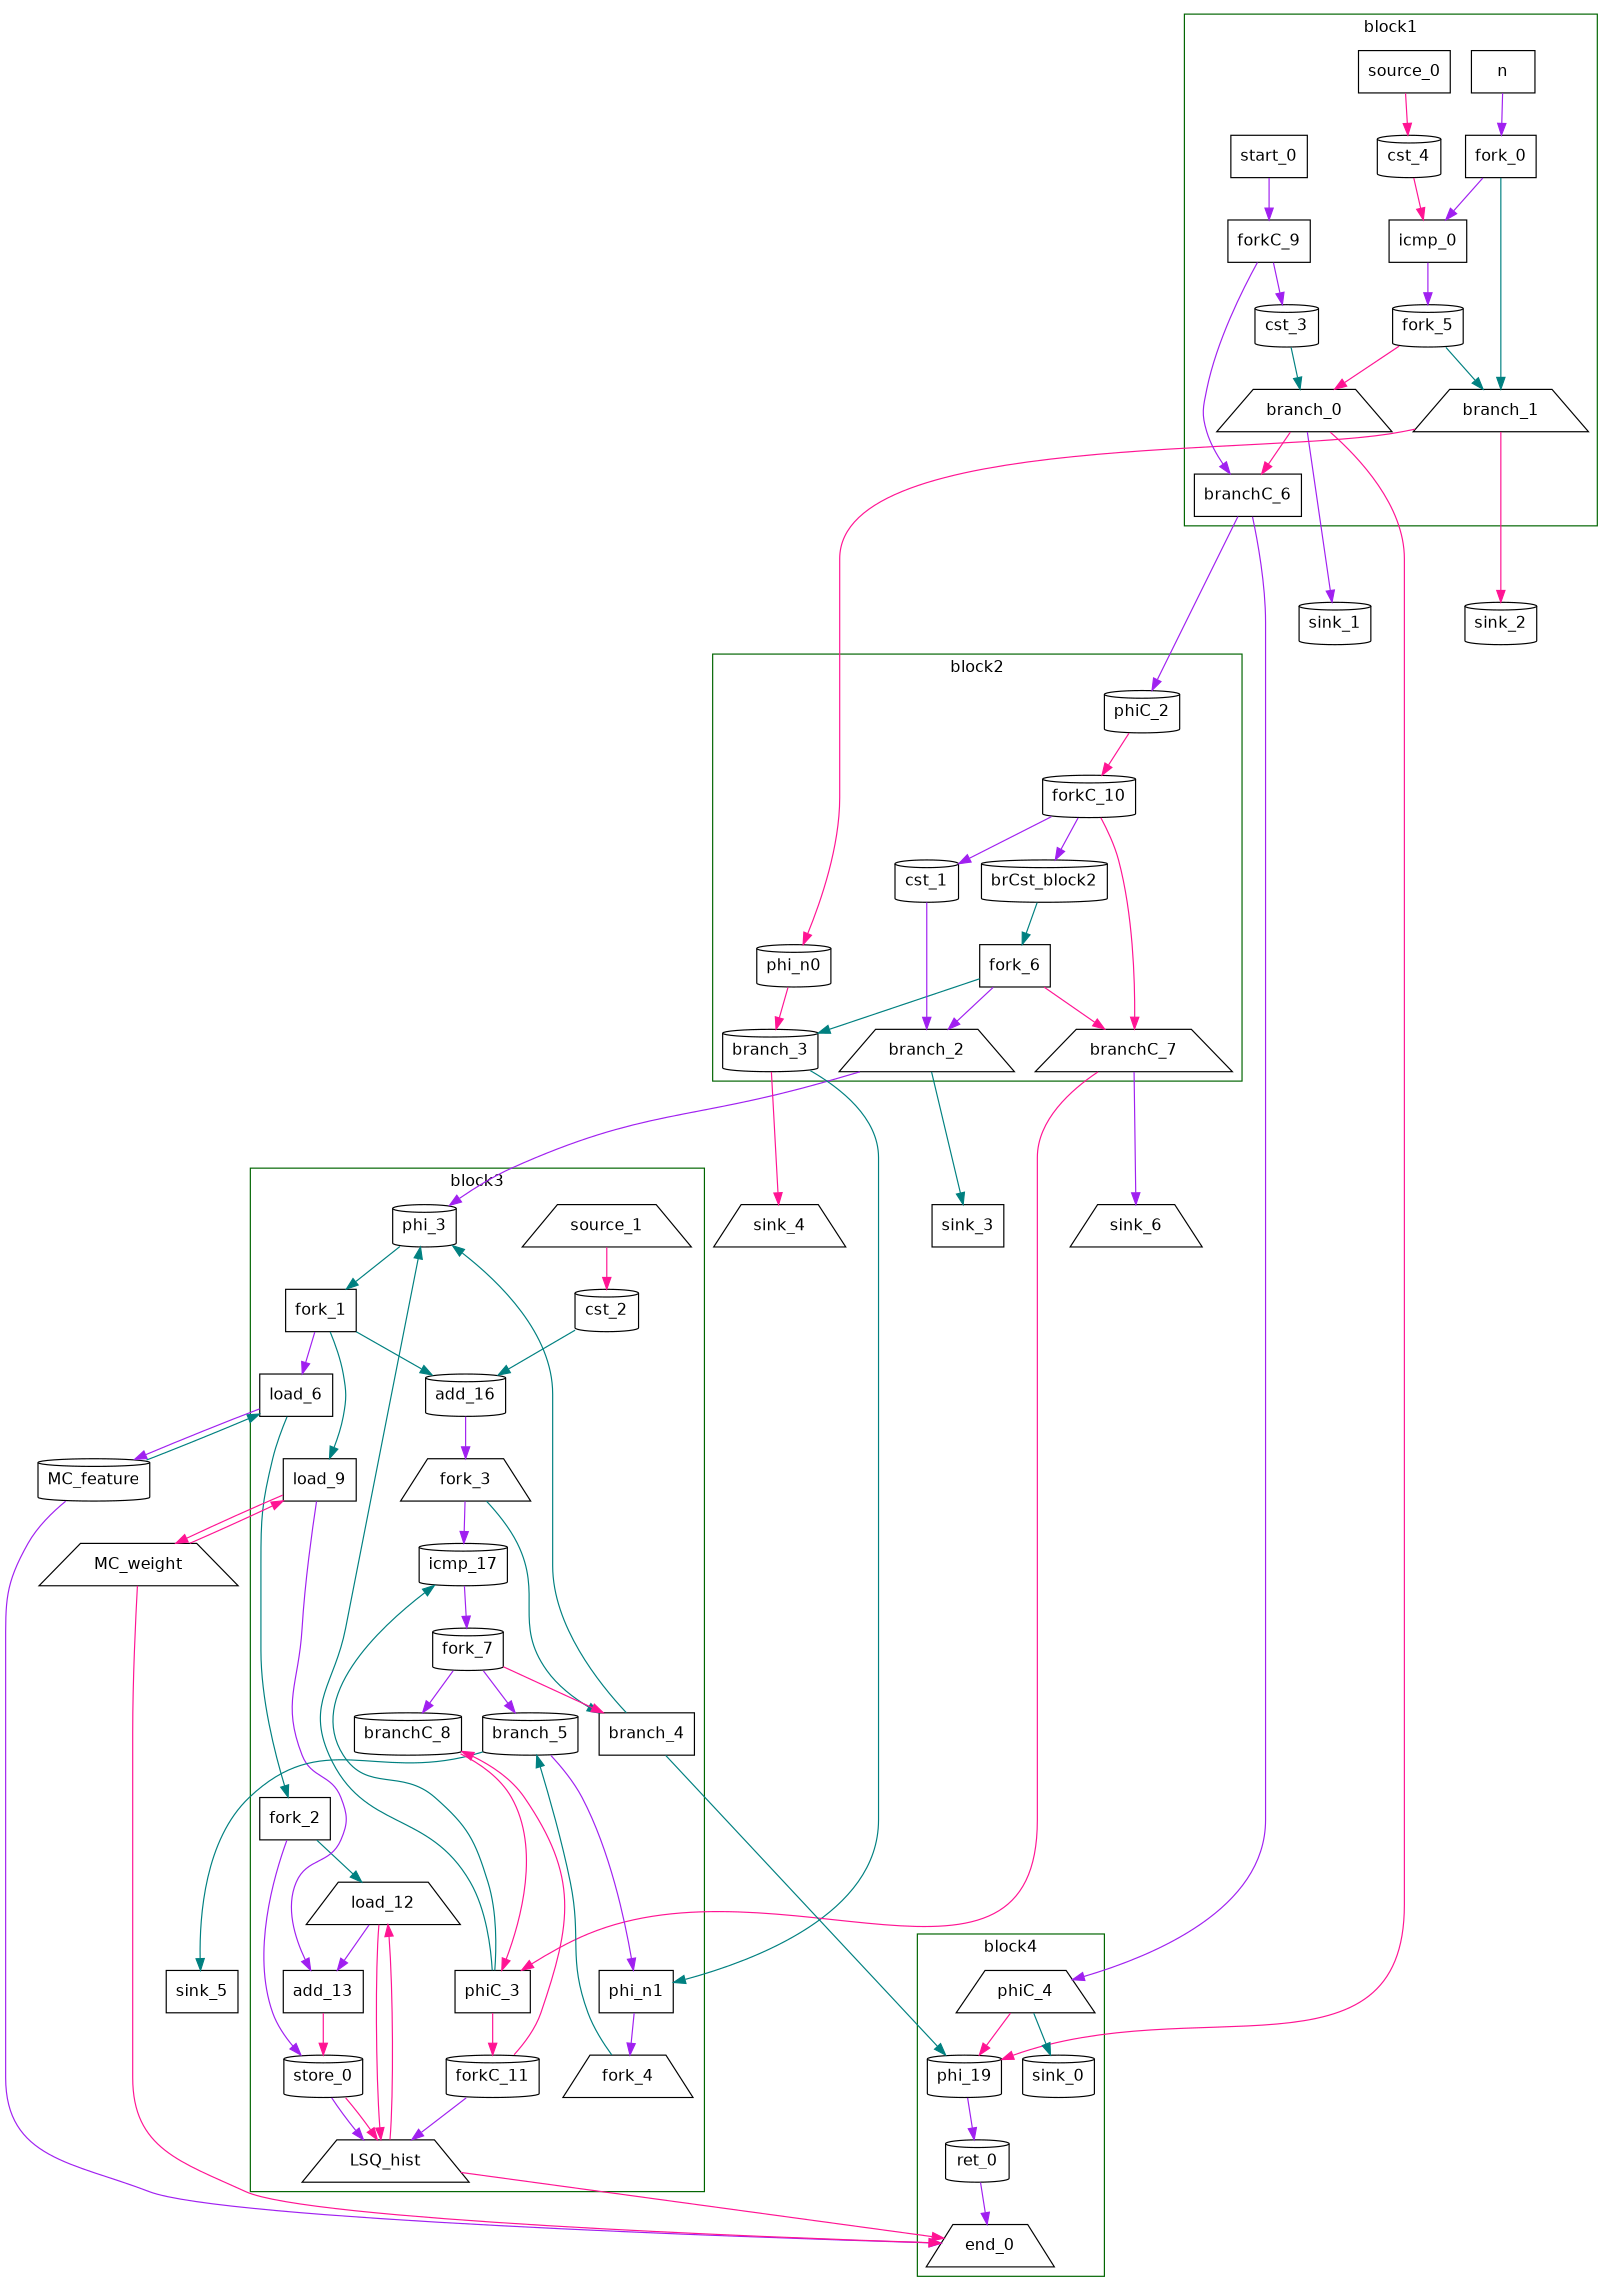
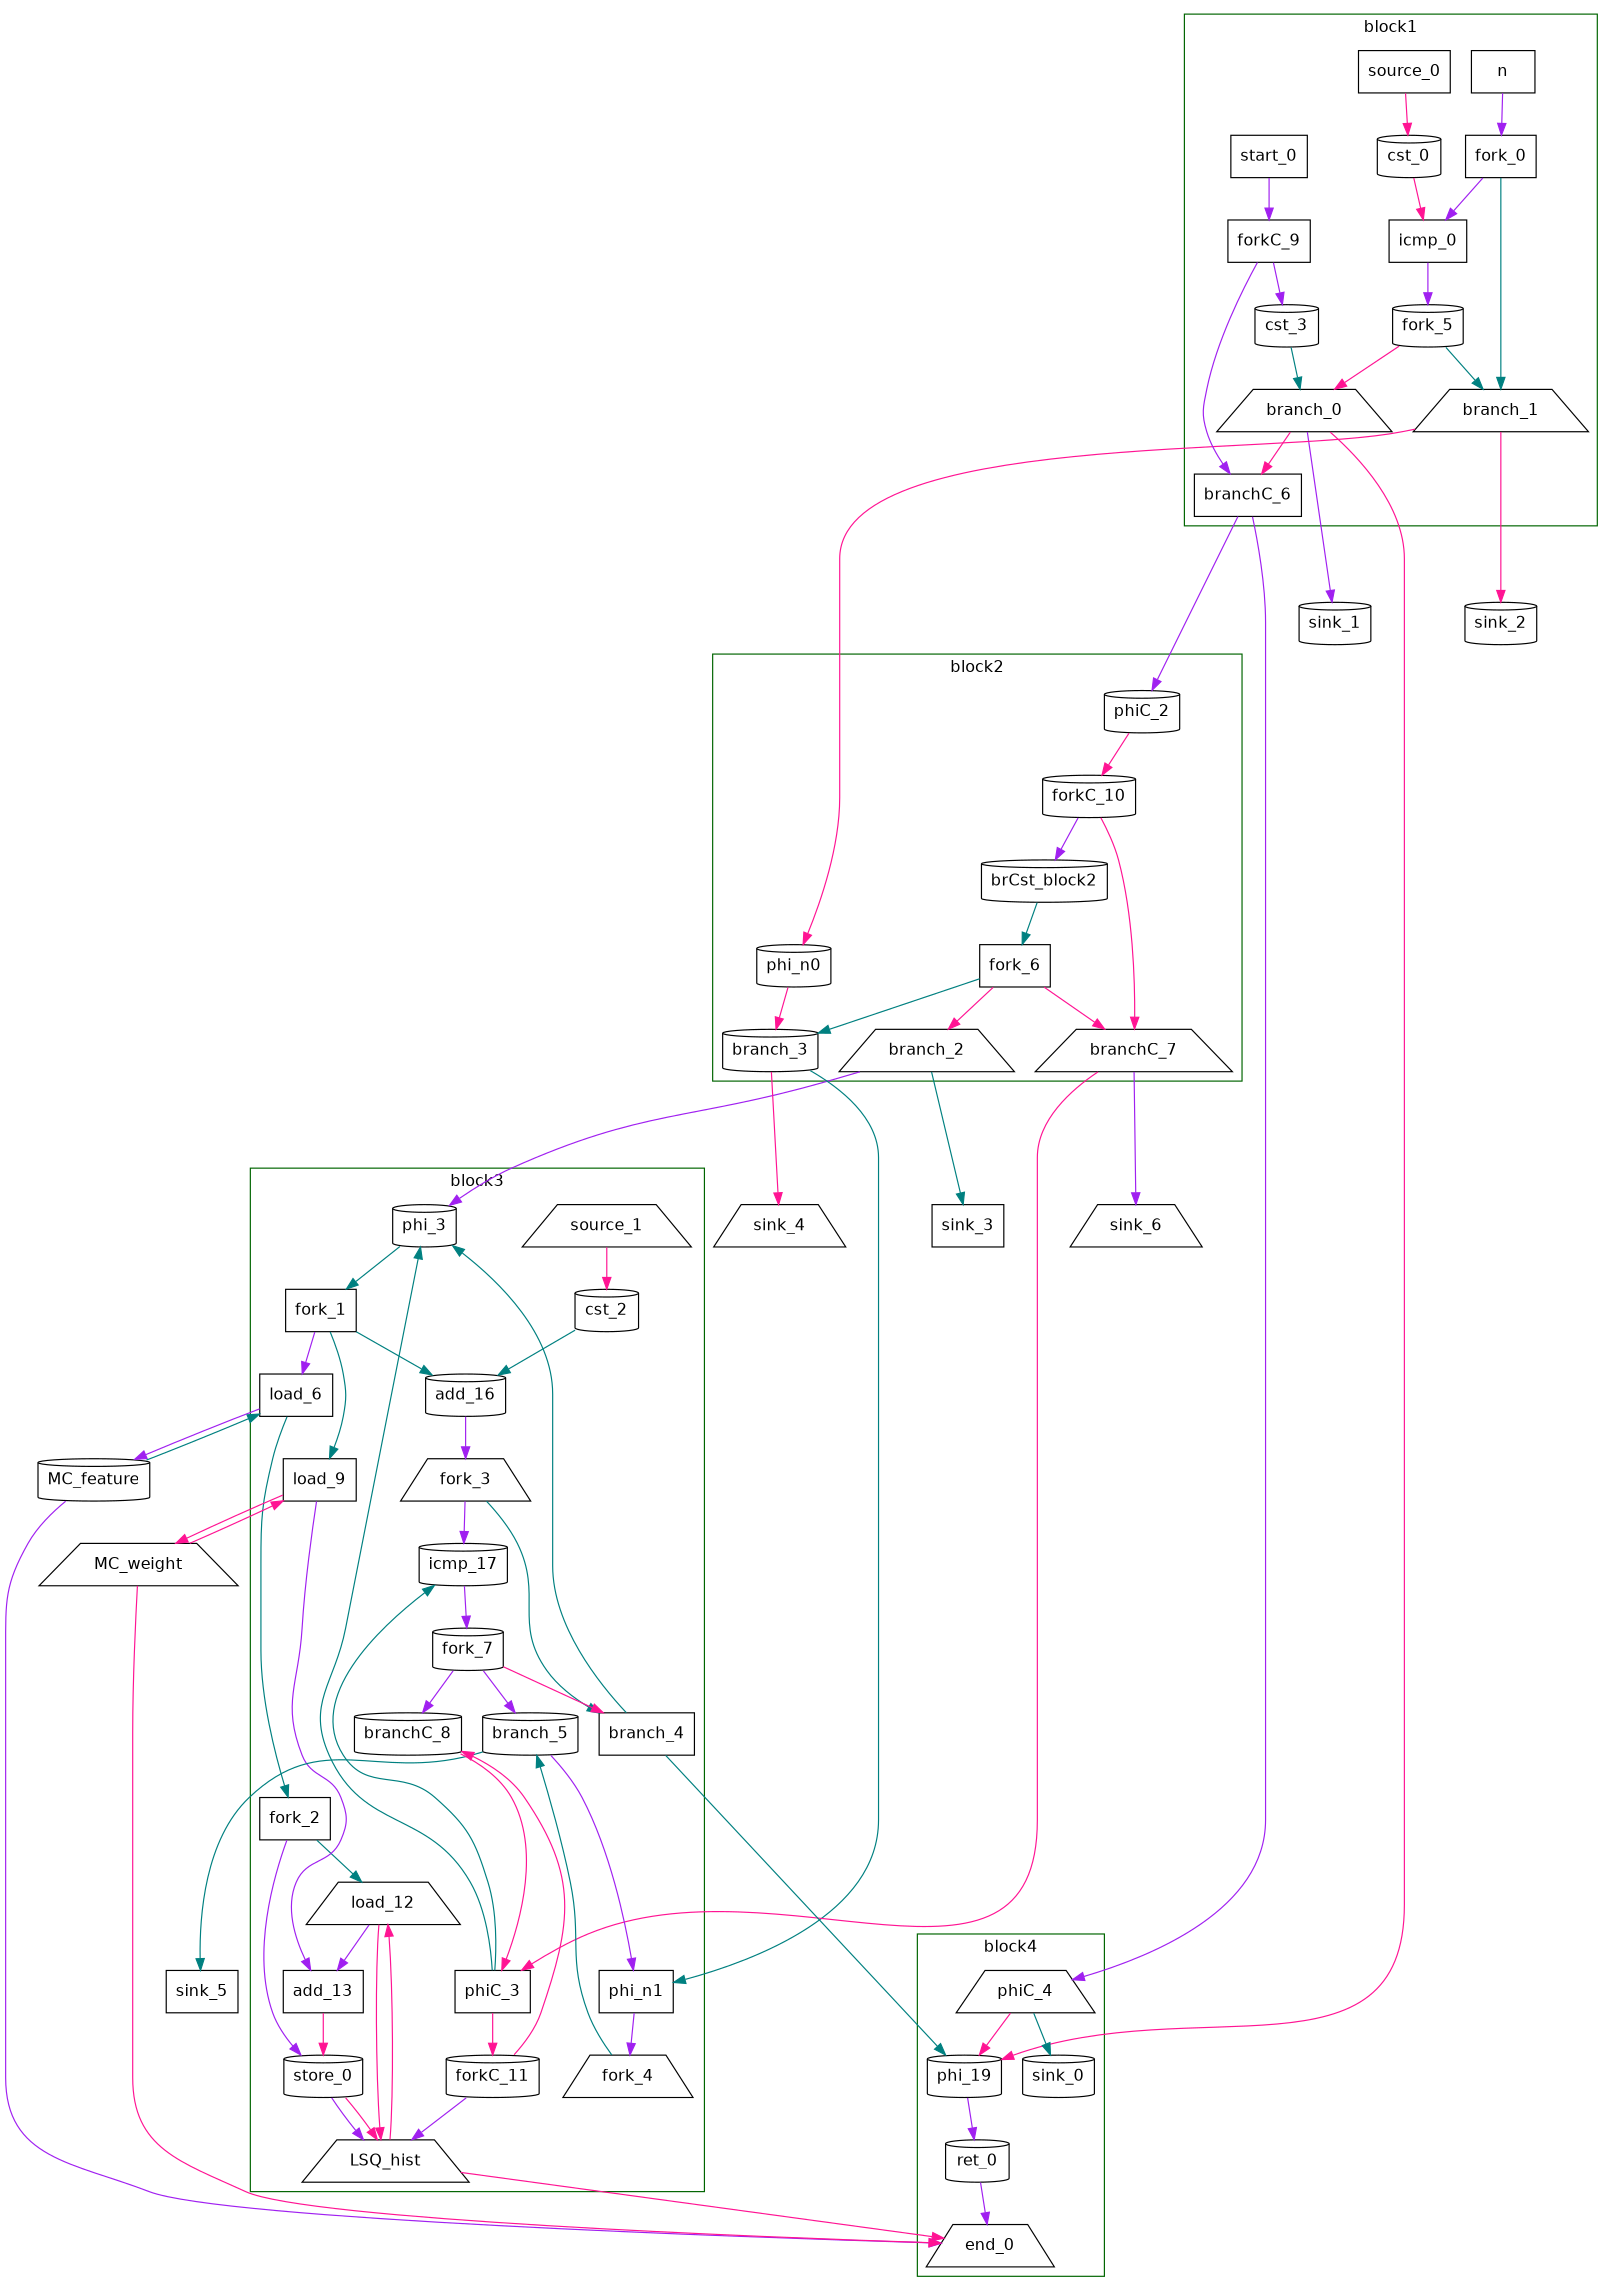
node "cst_4": label "cst_4" -> "cst_0"
node "cst_1": removed
edge "fork_6" -> "branch_2": color purple -> deeppink
